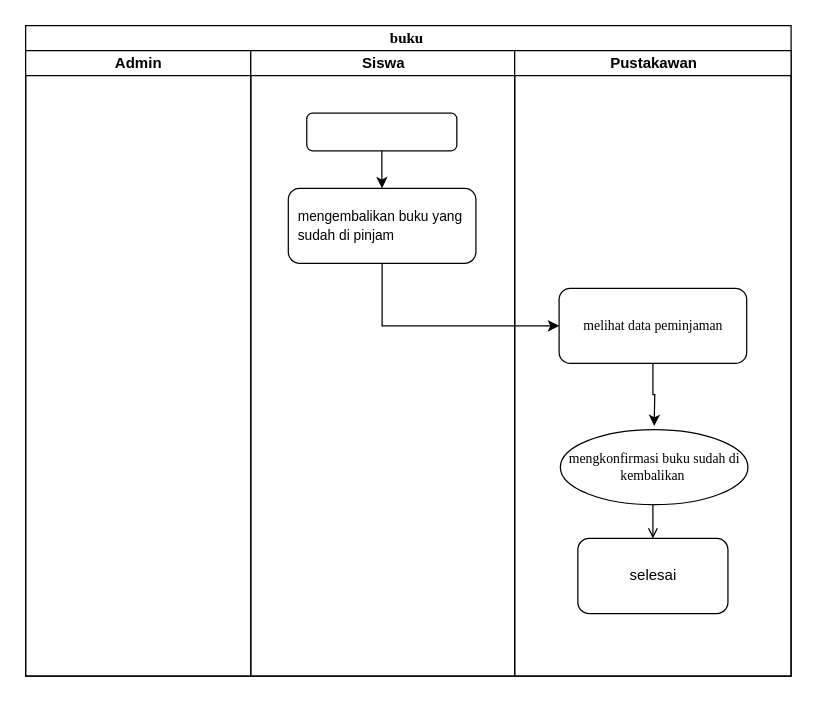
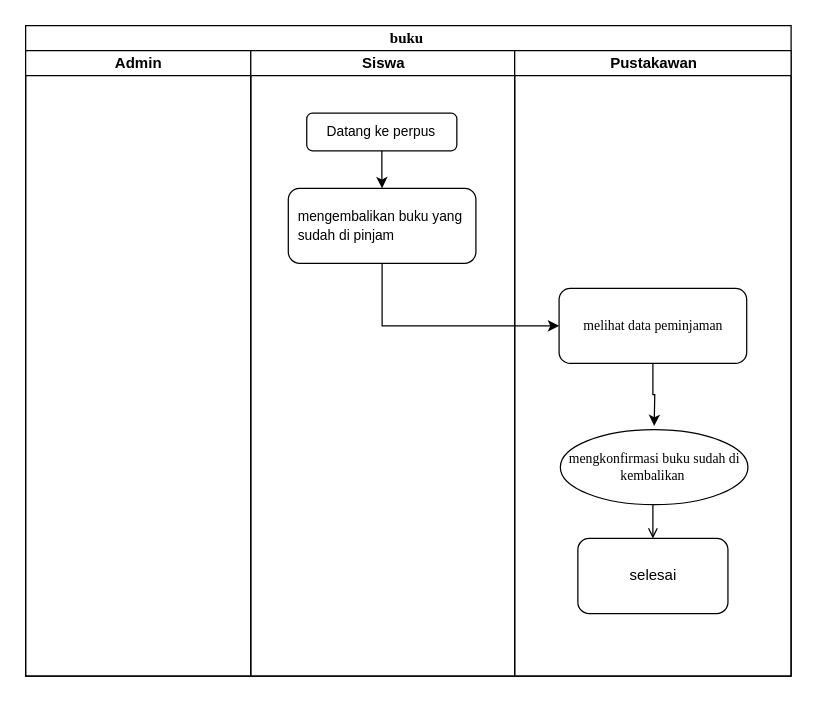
node "Datang ke perpus": added
